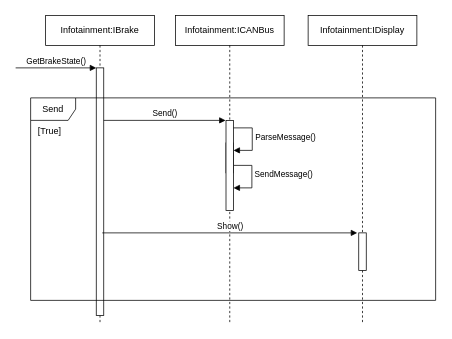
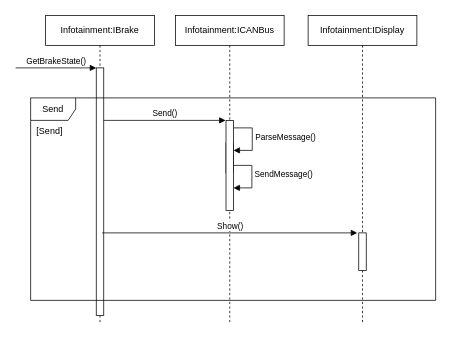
node "[True]": label "[True]" -> "[Send]"
